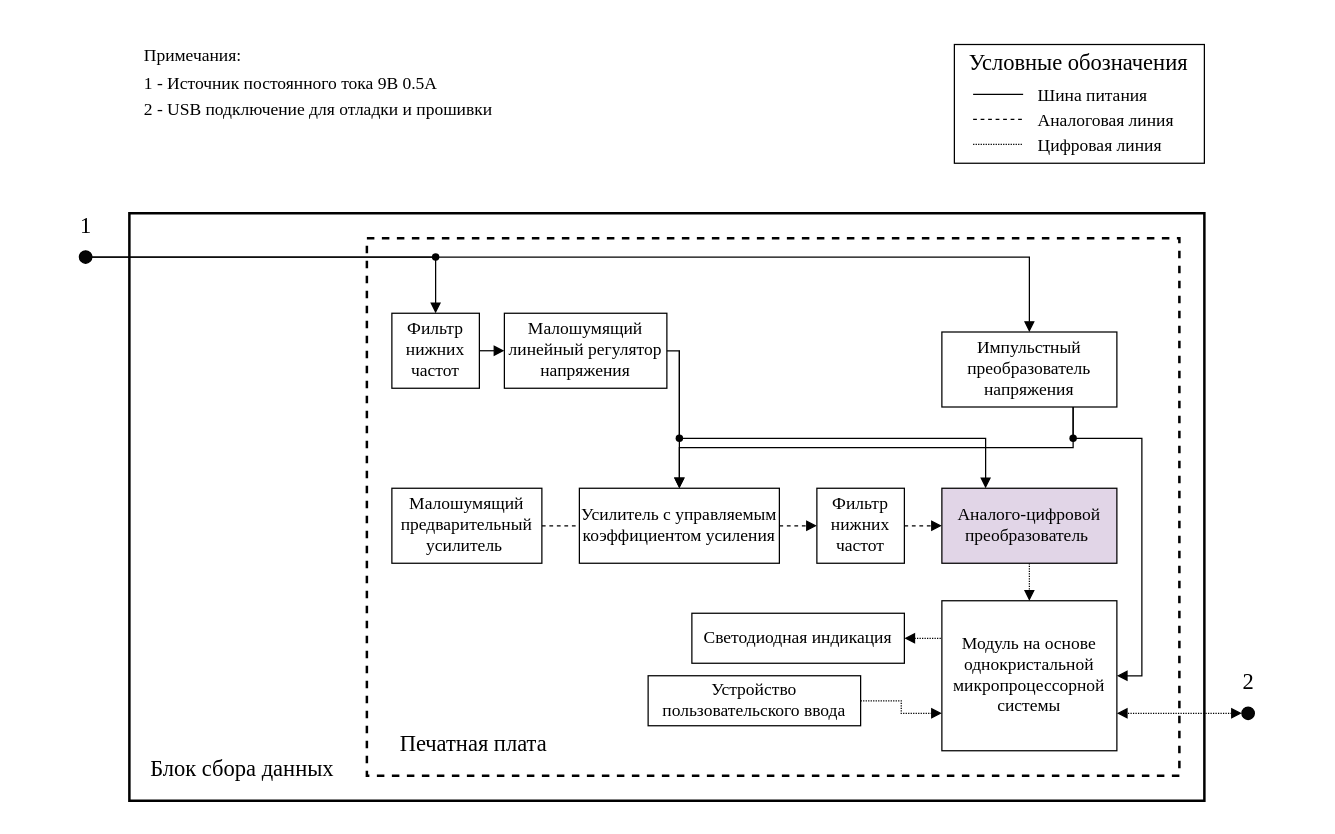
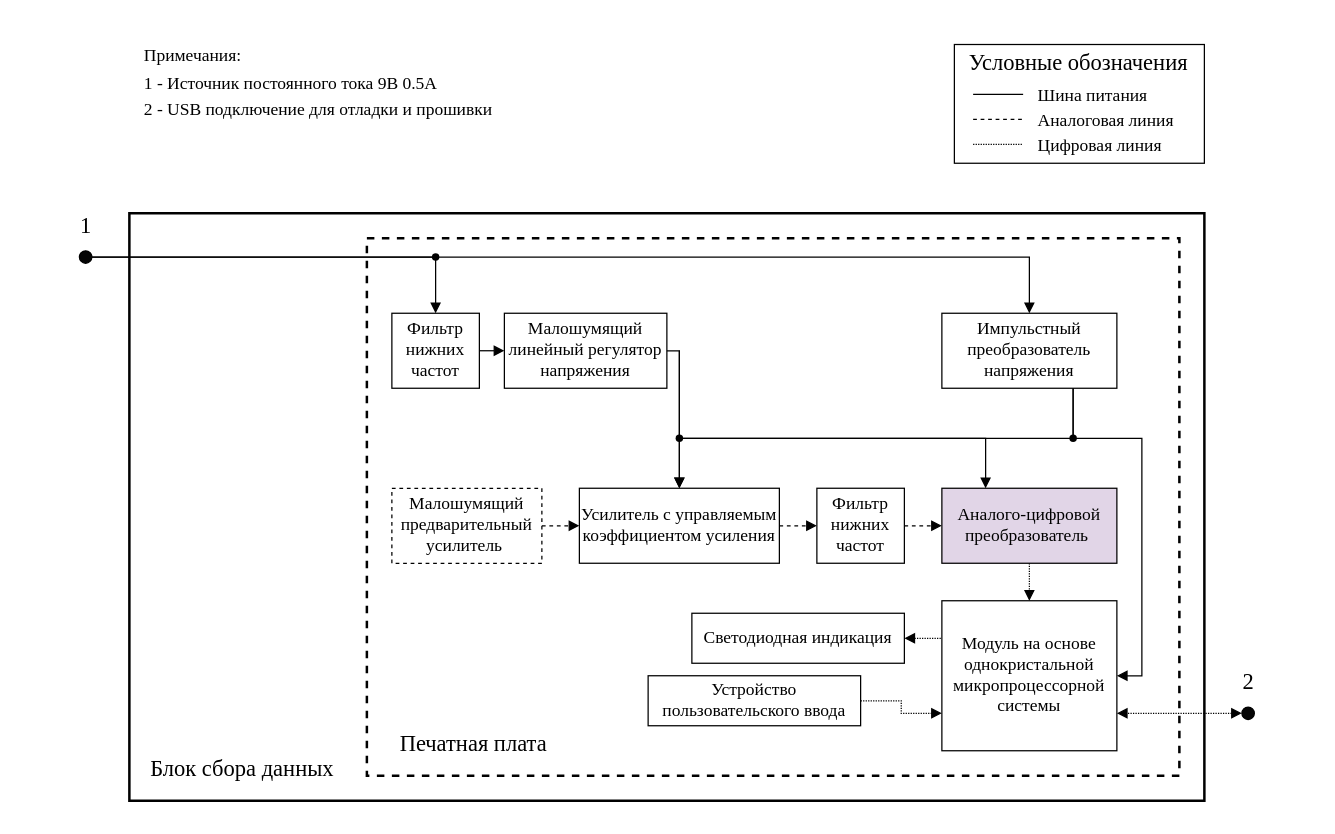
node "Импульстный преобразователь напряжения": moved (1029, 369) -> (1029, 351)
node "Малошумящий предварительный усилитель": style solid -> dashed
edge "Малошумящий предварительный усилитель" -- "Усилитель с управляемым коэффициентом усиления": arrowhead none -> block
